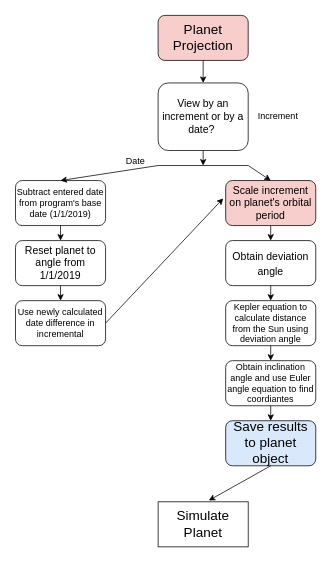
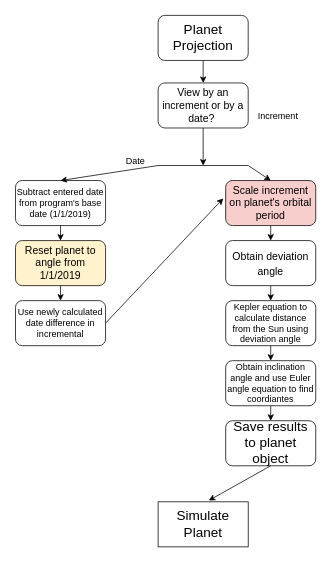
node "Planet Projection": fillcolor #f8cecc -> #ffffff
node "View by an increment or by a date?": size 90x68 -> 90x45
node "Reset planet to angle from 1/1/2019": fillcolor #ffffff -> #fff2cc
node "Save results to planet object": fillcolor #dae8fc -> #ffffff
